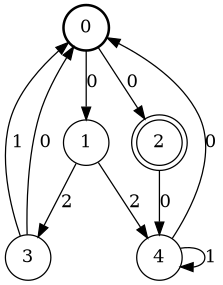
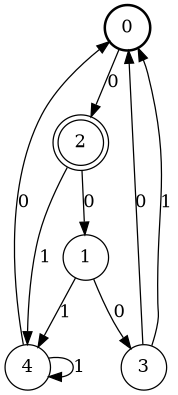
edge "0" -> "1": now "2" -> "1"
edge "1" -> "3": label "2" -> "0"
edge "1" -> "4": label "2" -> "1"
edge "2" -> "4": label "0" -> "1"
